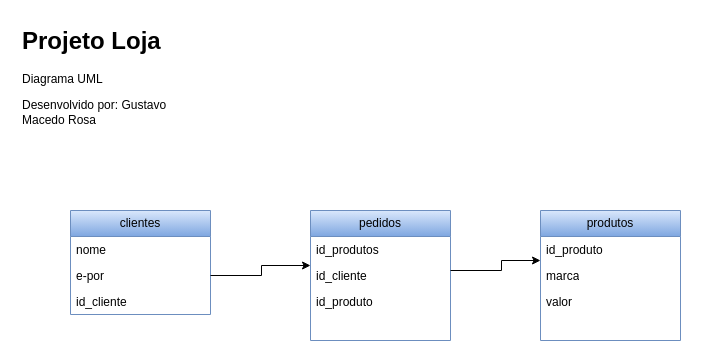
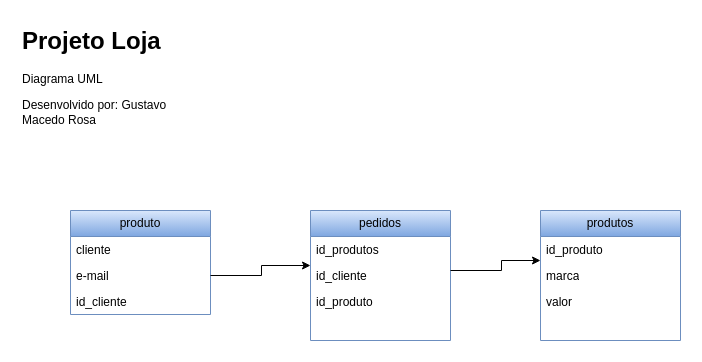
node "clientes": label "clientes" -> "produto"
node "nome": label "nome" -> "cliente"
node "e-por": label "e-por" -> "e-mail"
